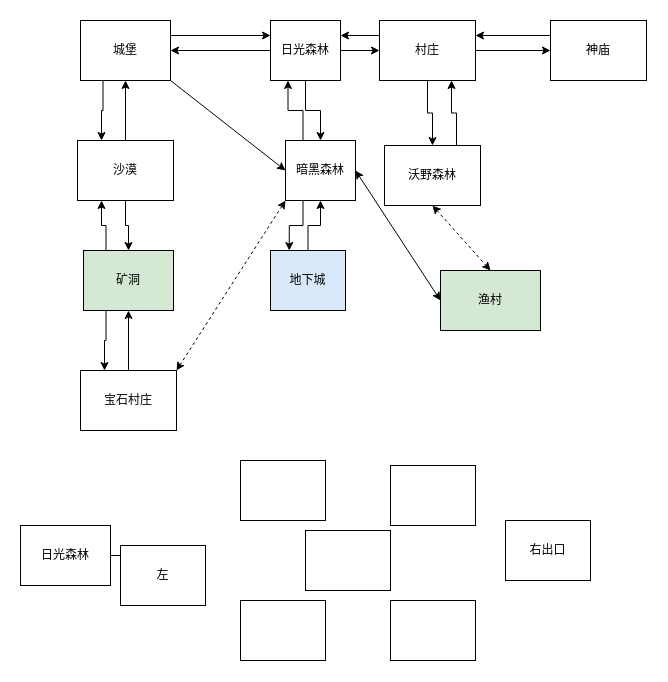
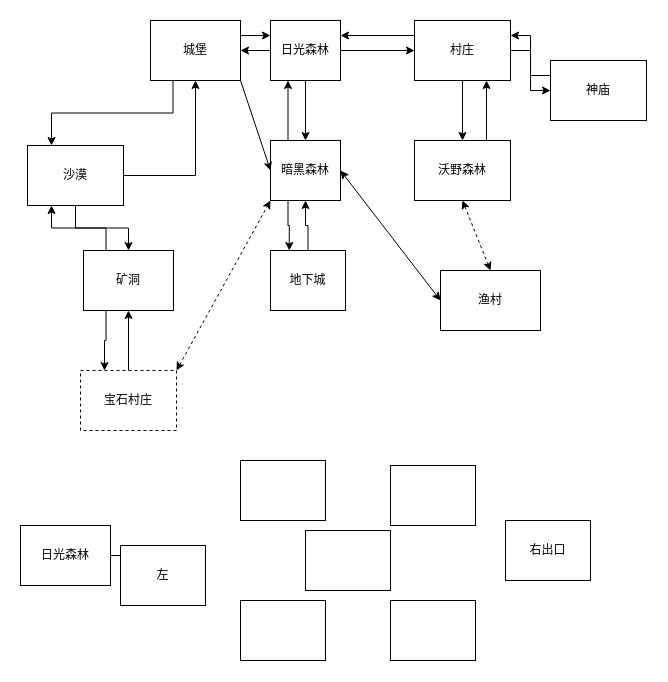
node "城堡": moved (126, 51) -> (196, 51)
node "村庄": moved (428, 51) -> (463, 51)
node "神庙": moved (599, 51) -> (599, 91)
node "沙漠": moved (126, 171) -> (76, 176)
node "暗黑森林": moved (321, 171) -> (306, 171)
node "沃野森林": moved (433, 176) -> (463, 171)
node "矿洞": fillcolor #d5e8d4 -> #ffffff
node "地下城": fillcolor #dae8fc -> #ffffff
node "渔村": fillcolor #d5e8d4 -> #ffffff
node "宝石村庄": style solid -> dashed
